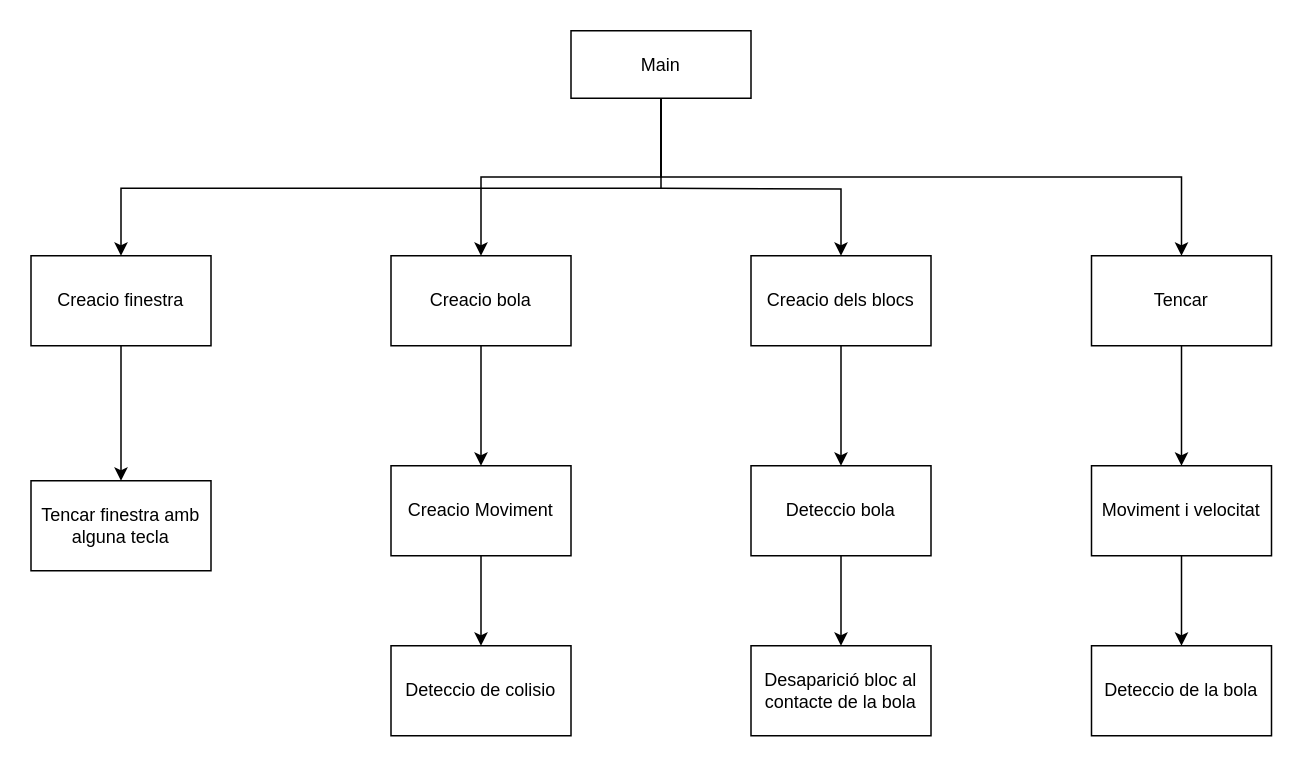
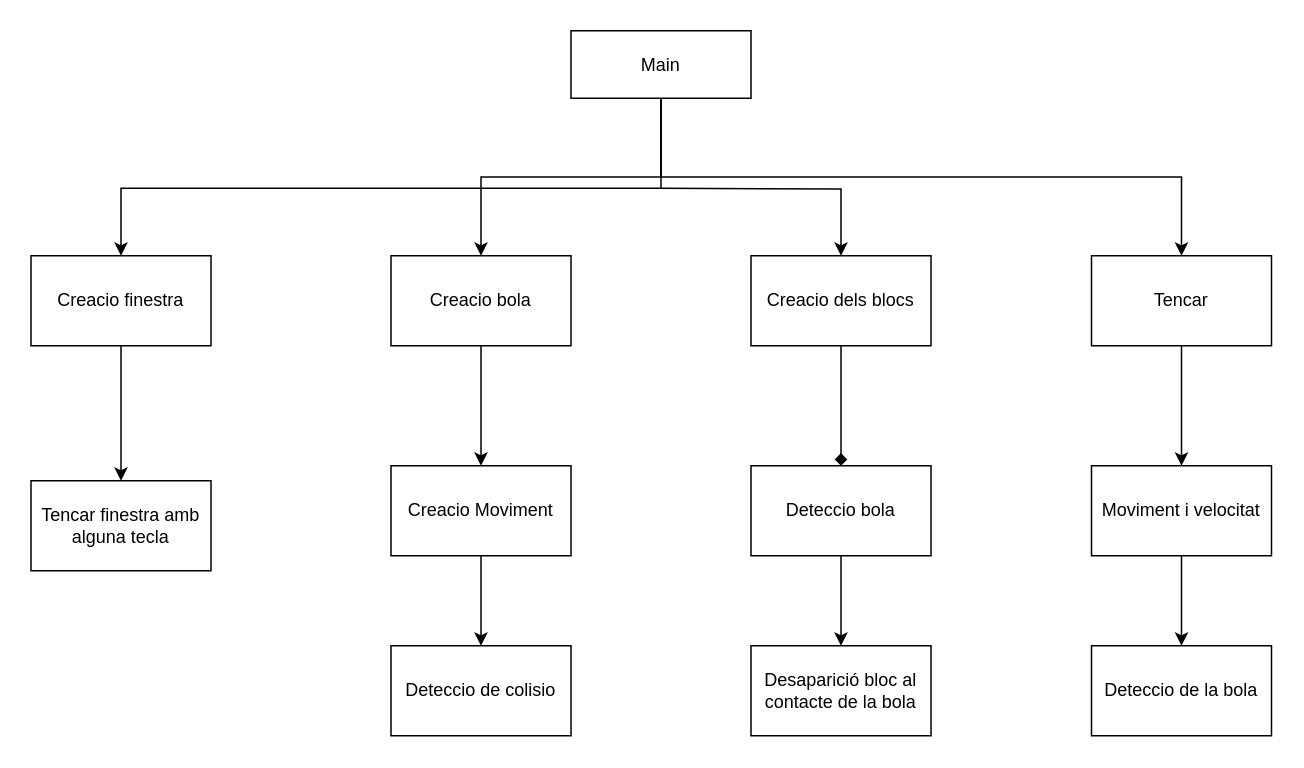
edge "Creacio dels blocs" -> "Deteccio bola": arrowhead classic -> diamond
